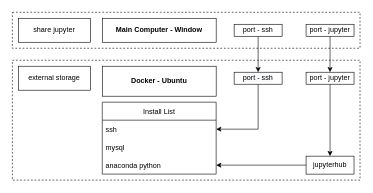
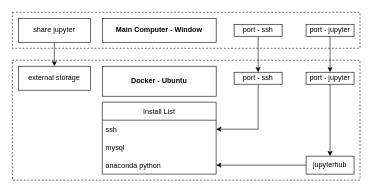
edge "share jupyter" -> "external storage": added
